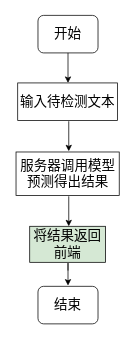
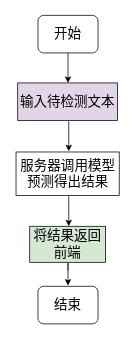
node "输入待检测文本": fillcolor #ffffff -> #e1d5e7
